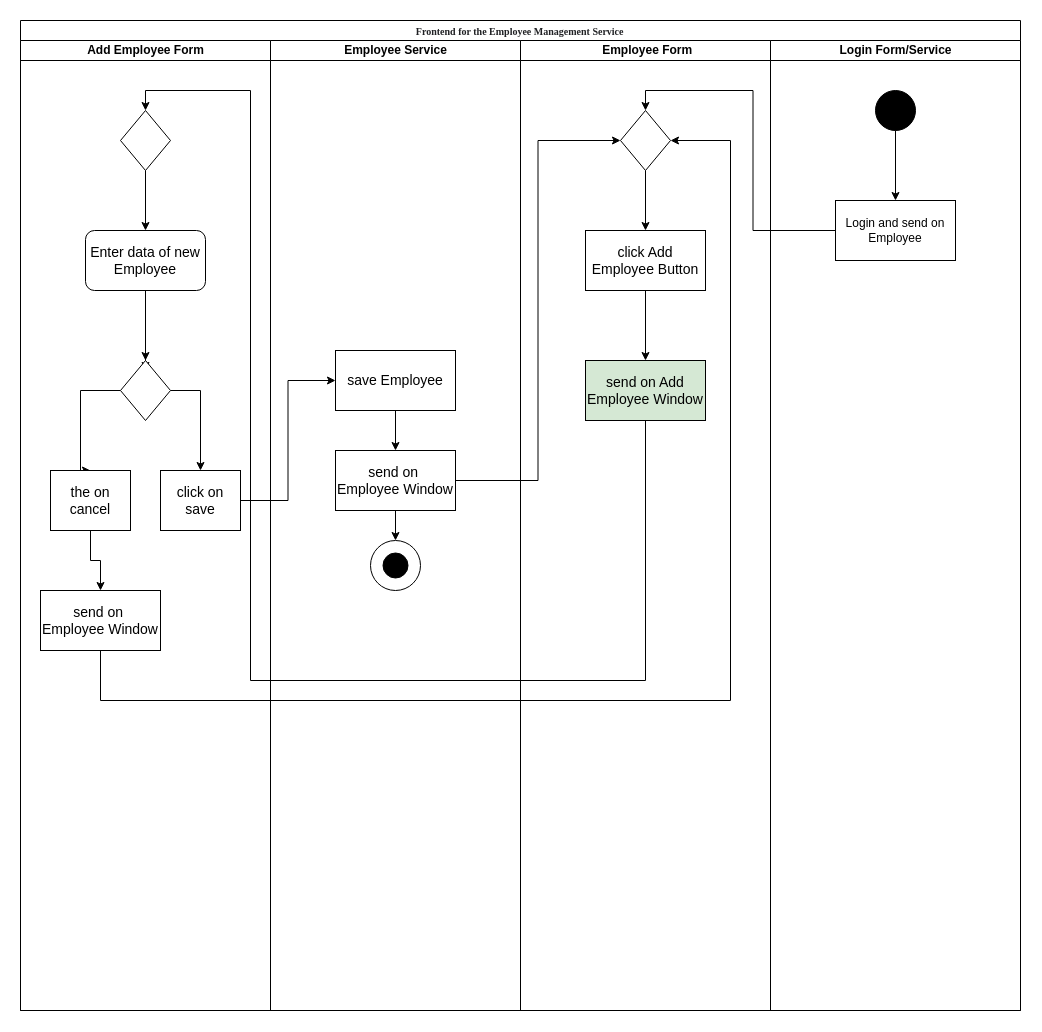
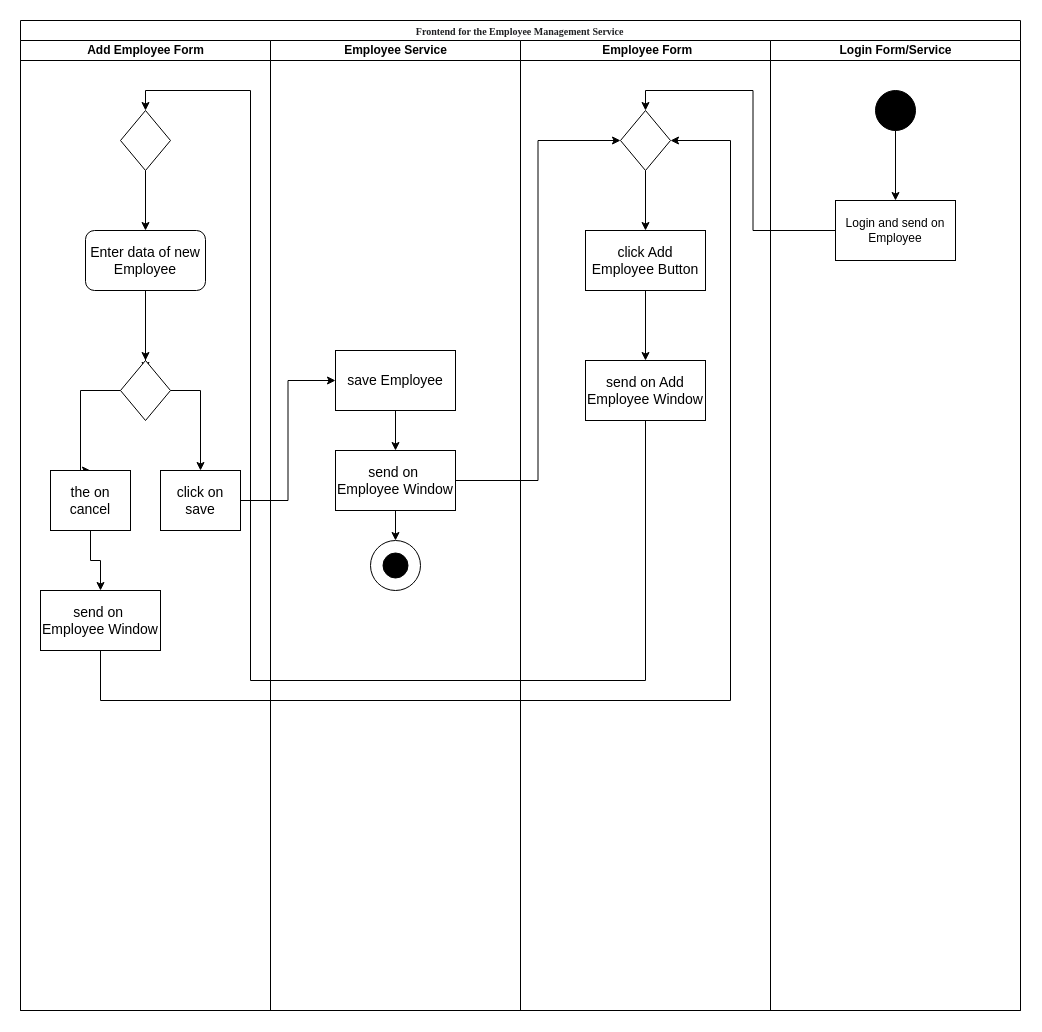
node "send on Add Employee Window": fillcolor #d5e8d4 -> #ffffff
